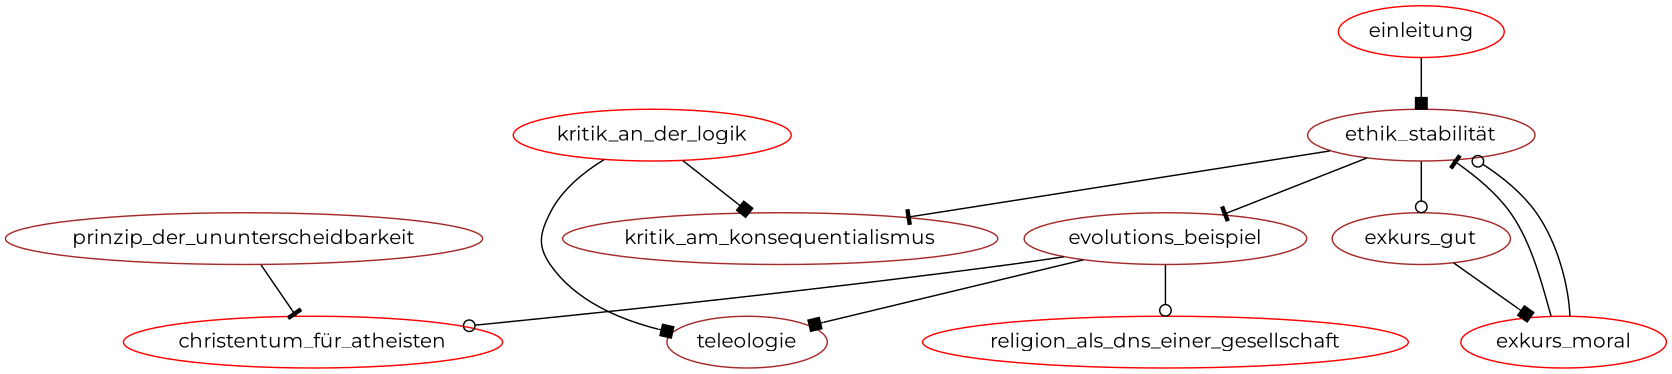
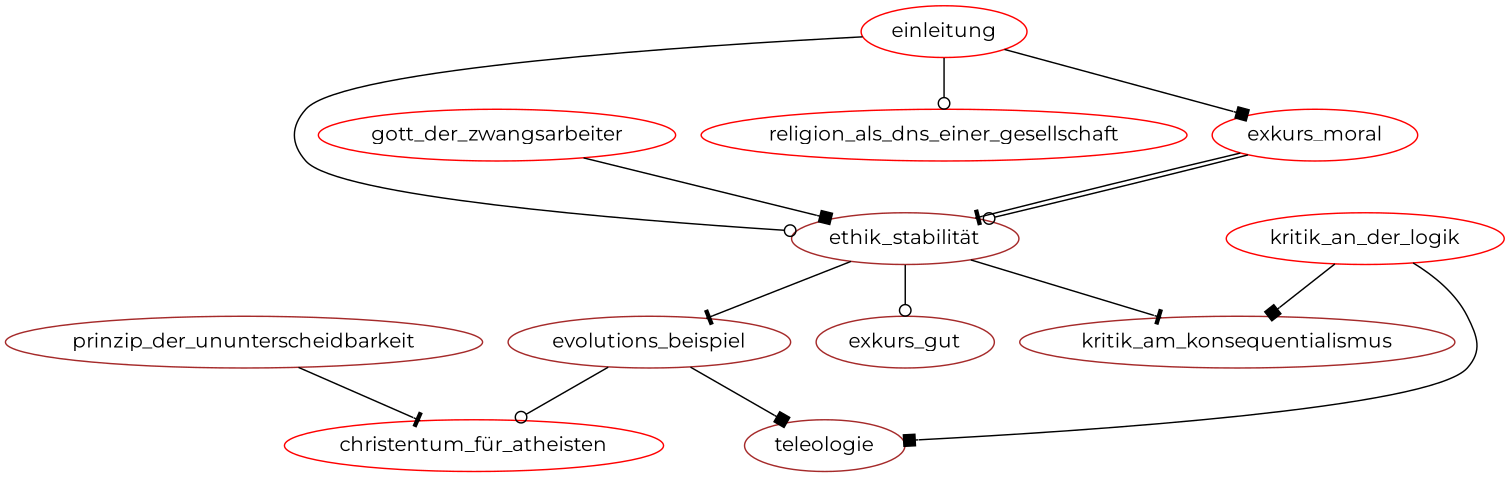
edge "einleitung" -> "ethik_stabilität": arrowhead box -> odot
node "gott_der_zwangsarbeiter": added
edge "evolutions_beispiel" -> "religion_als_dns_einer_gesellschaft": now "einleitung" -> "religion_als_dns_einer_gesellschaft"
edge "exkurs_gut" -> "exkurs_moral": now "einleitung" -> "exkurs_moral"
